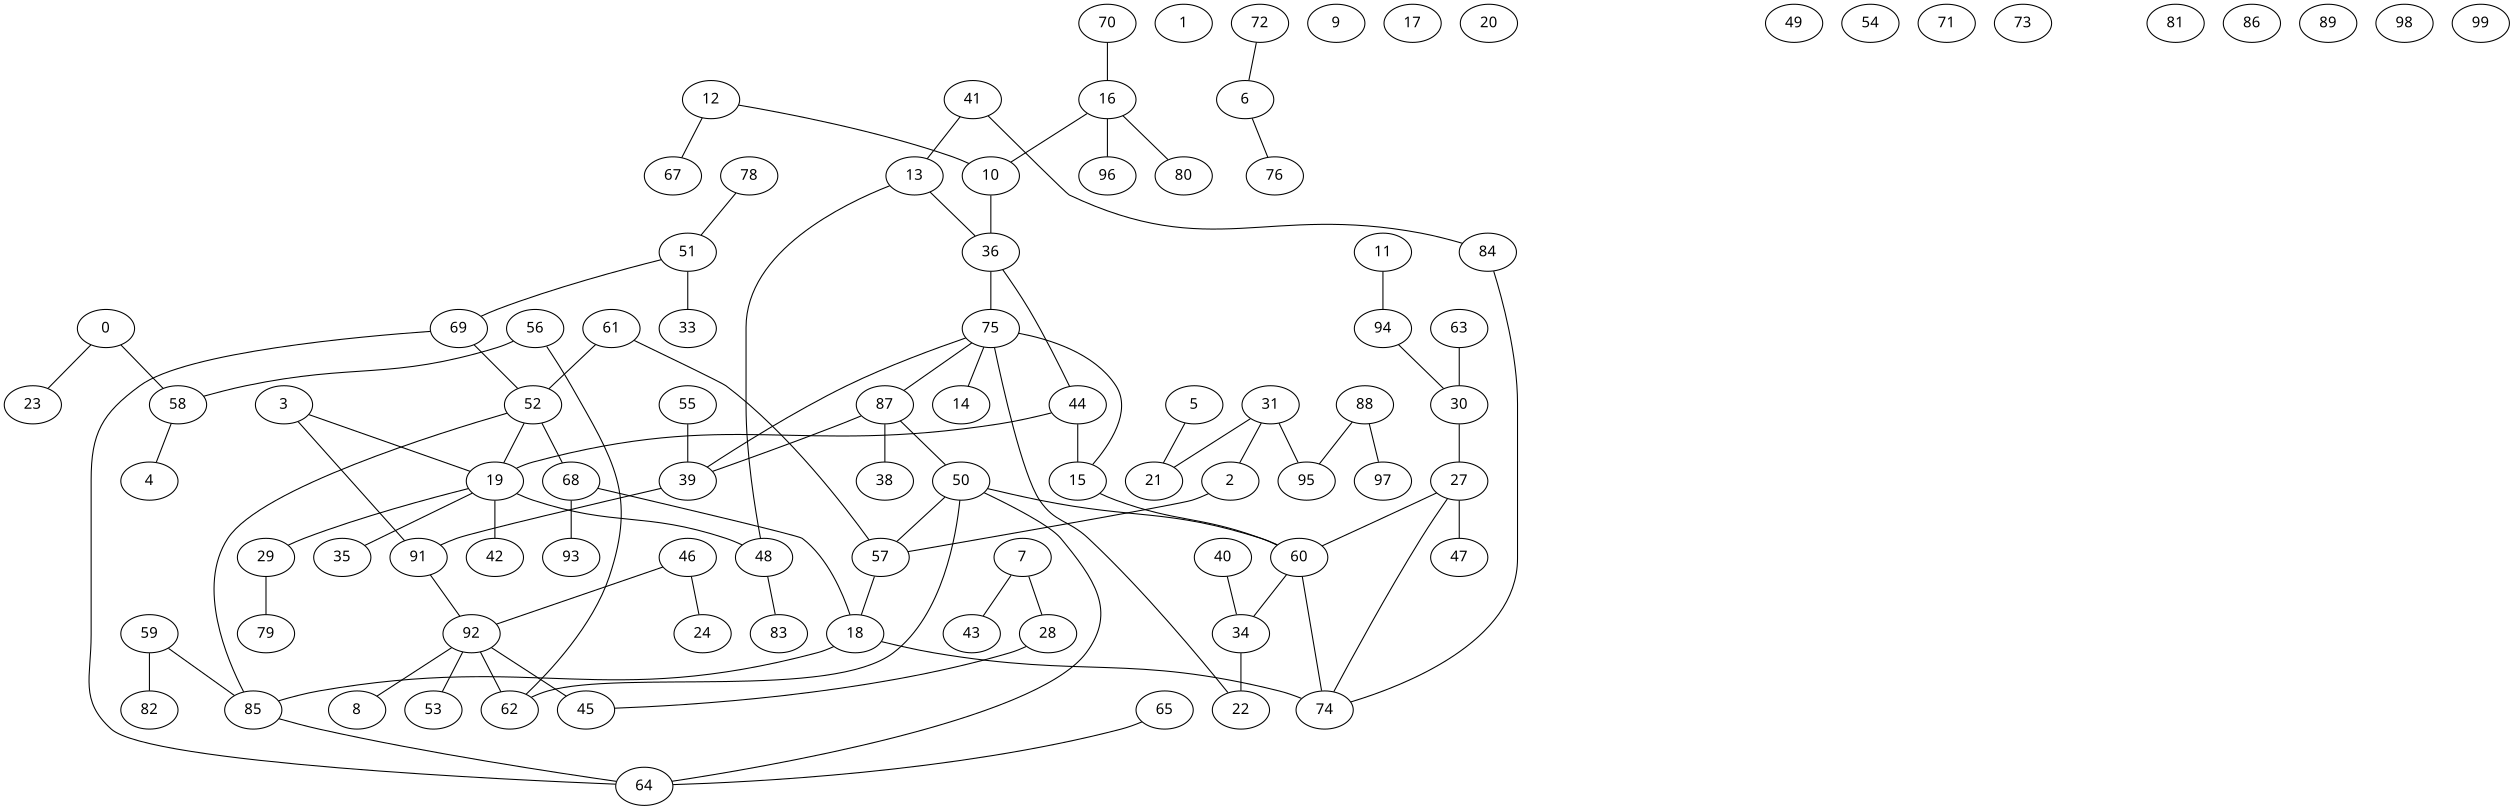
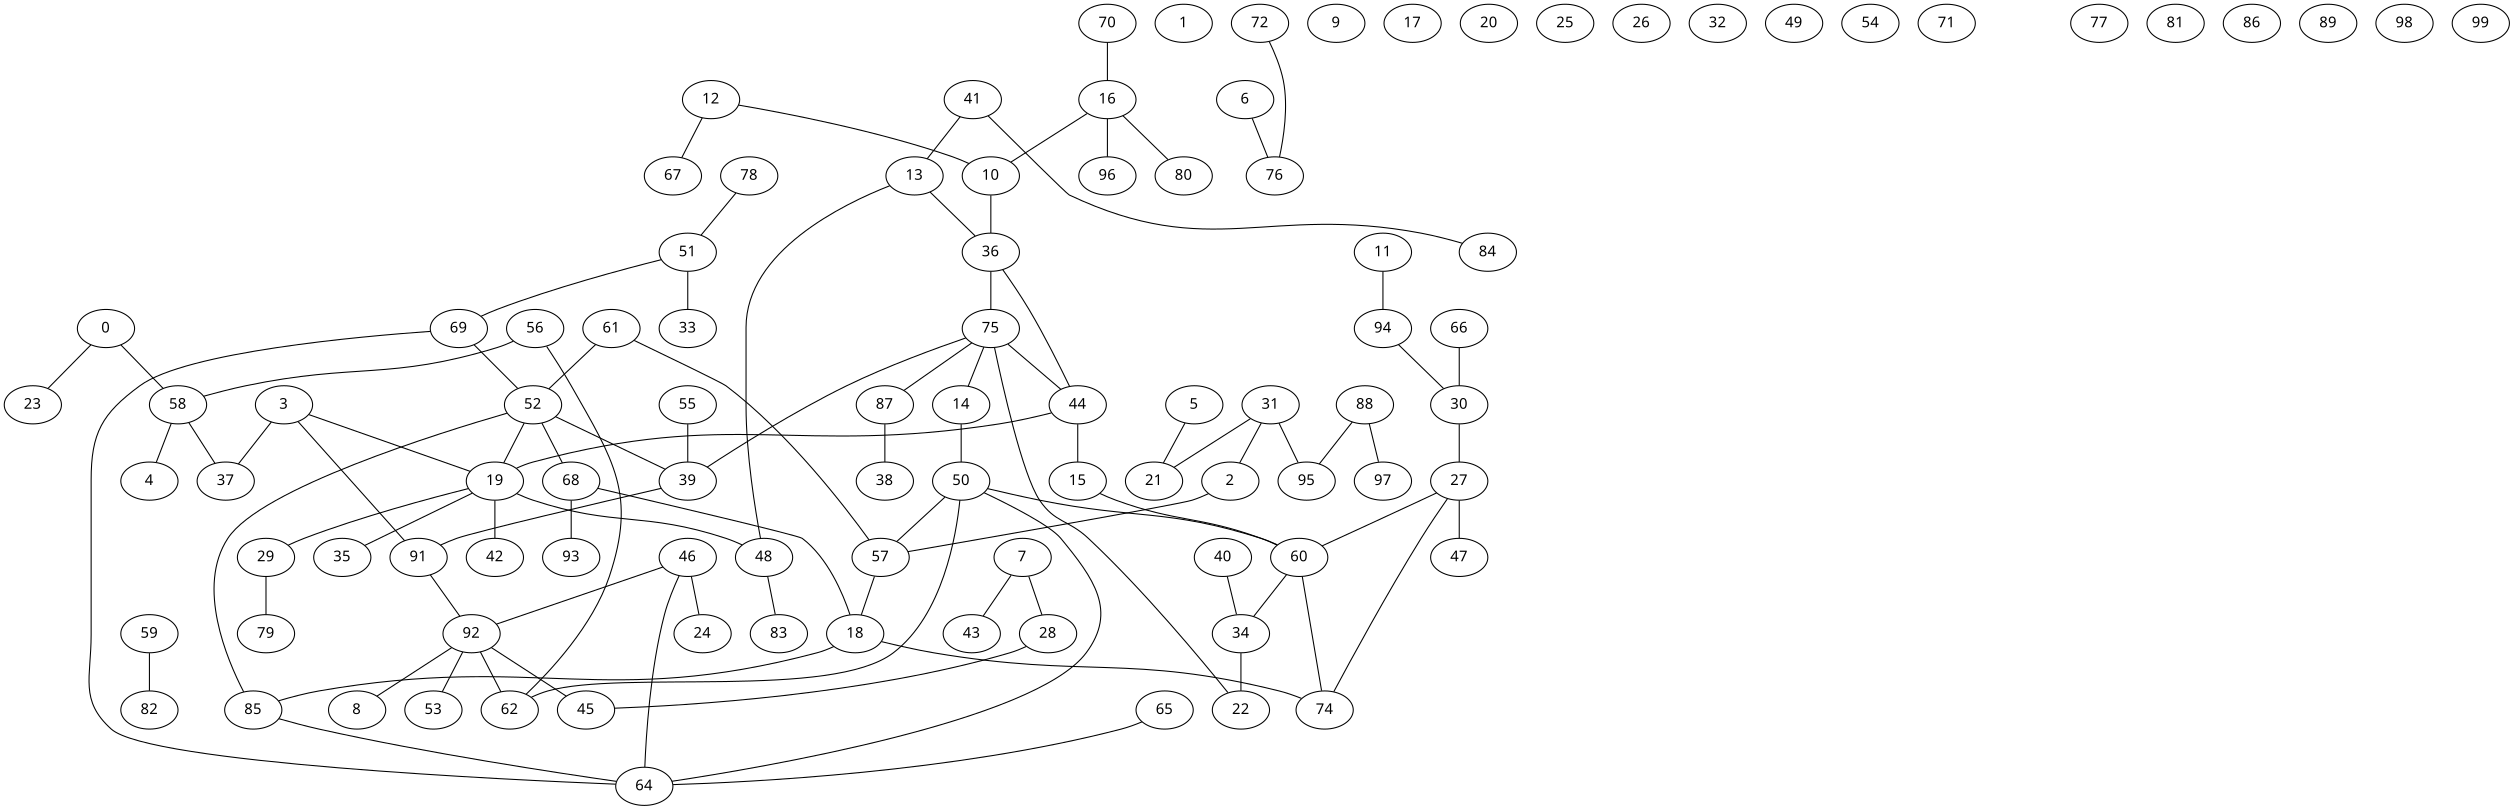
node "25": added
node "26": added
node "32": added
node "73": removed
node "77": added
edge "72" -- "6": now "72" -- "76"
node "63": label "63" -> "66"
edge "75" -- "15": now "75" -- "44"
edge "87" -- "50": now "14" -- "50"
edge "87" -- "39": now "52" -- "39"
node "37": added
edge "84" -- "74": removed
edge "46" -- "64": added
edge "59" -- "85": removed
